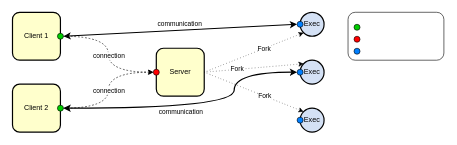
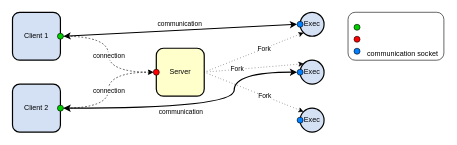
node "Client 1": fillcolor #ffffcc -> #d4e1f5
node "communication socket": added
node "Client 2": fillcolor #ffffcc -> #d4e1f5
